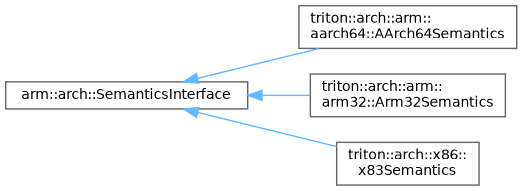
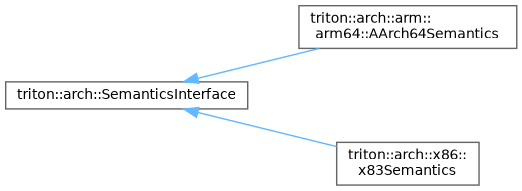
node "triton::arch::arm:: aarch64::AArch64Semantics": label "triton::arch::arm:: aarch64::AArch64Semantics" -> "triton::arch::arm:: arm64::AArch64Semantics"
node "arm::arch::SemanticsInterface": label "arm::arch::SemanticsInterface" -> "triton::arch::SemanticsInterface"
node "triton::arch::arm:: arm32::Arm32Semantics": removed
